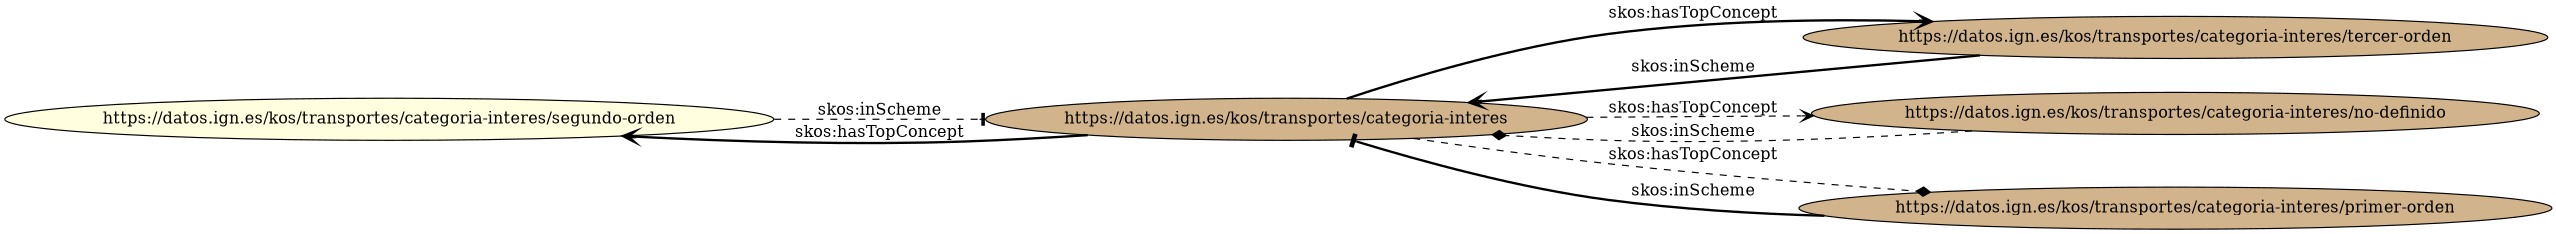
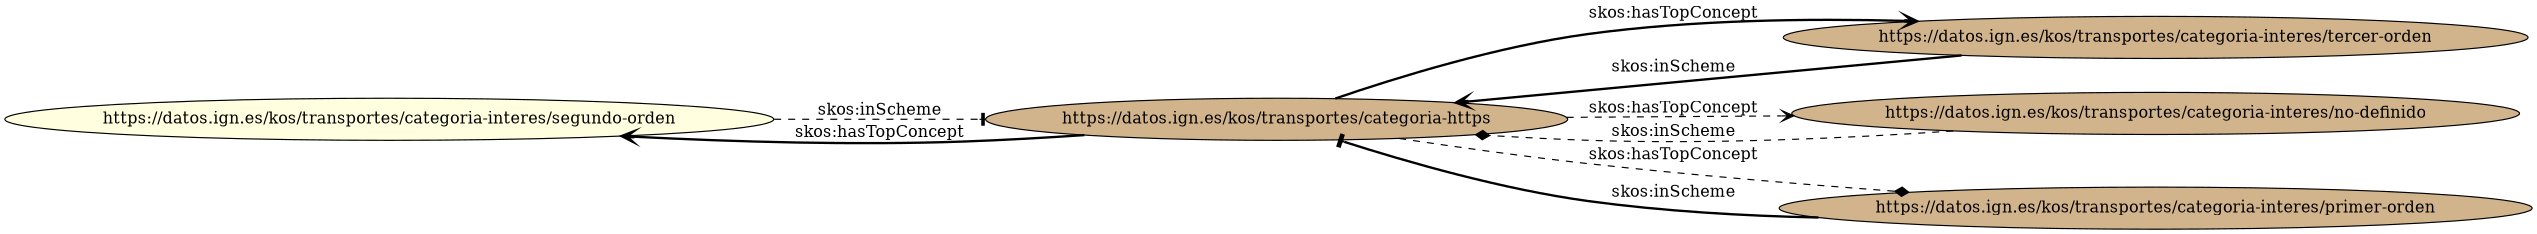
node "https://datos.ign.es/kos/transportes/categoria-interes": label "https://datos.ign.es/kos/transportes/categoria-interes" -> "https://datos.ign.es/kos/transportes/categoria-https"
